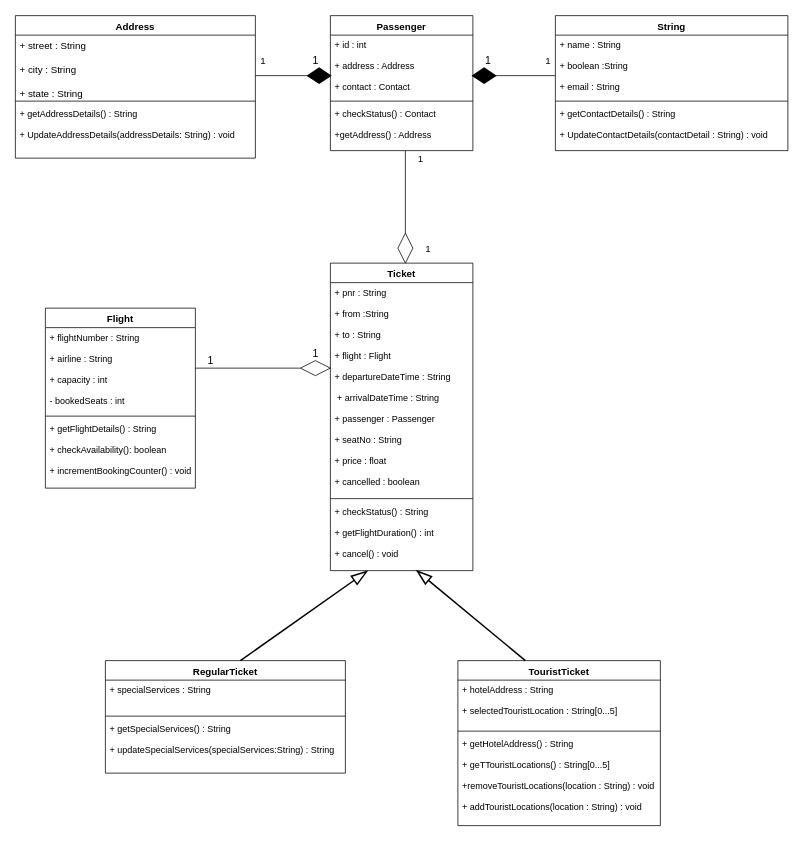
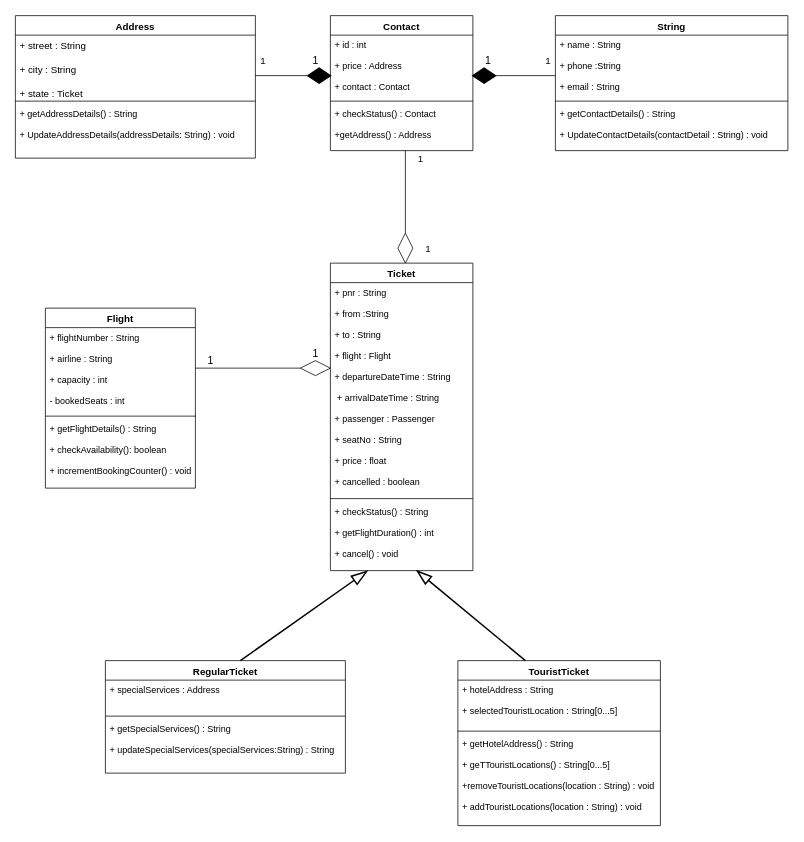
node "Passenger": label "Passenger" -> "Contact"
node "+ id : int + address : Address + contact : Contact": label "+ id : int + address : Address + contact : Contact" -> "+ id : int + price : Address + contact : Contact"
node "+ name : String + boolean :String + email : String": label "+ name : String + boolean :String + email : String" -> "+ name : String + phone :String + email : String"
node "+ street : String + city : String + state : String": label "+ street : String + city : String + state : String" -> "+ street : String + city : String + state : Ticket"
node "+ specialServices : String": label "+ specialServices : String" -> "+ specialServices : Address"
